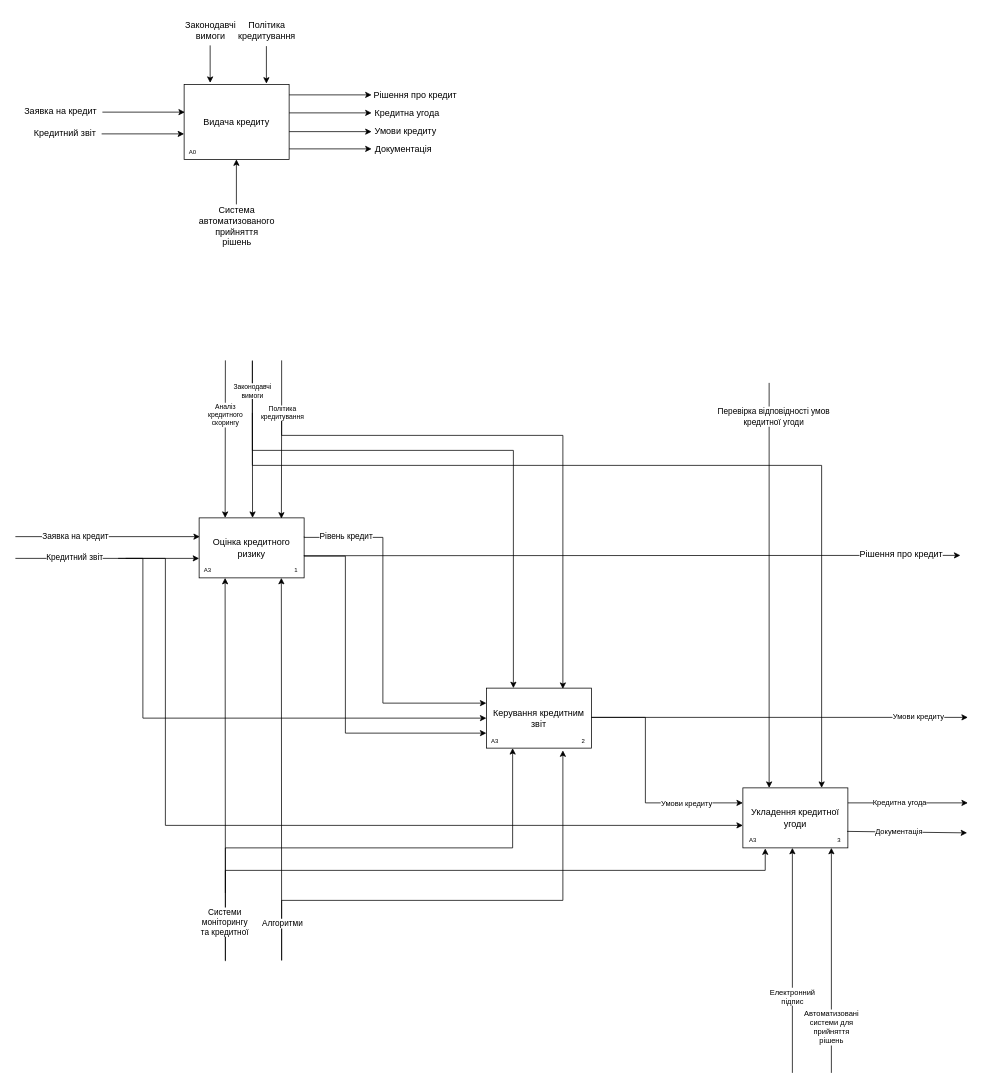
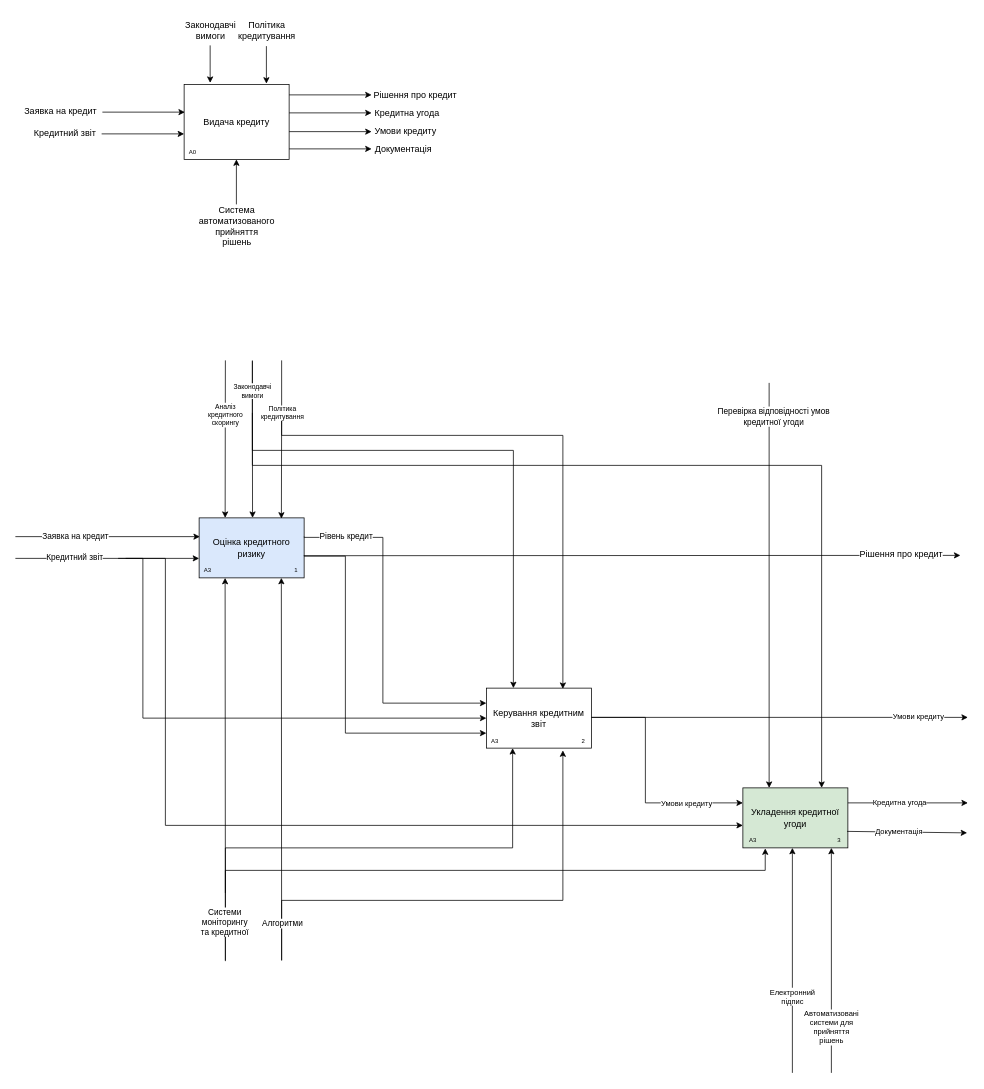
node "Оцінка кредитного ризику": fillcolor #ffffff -> #dae8fc
node "Укладення кредитної угоди": fillcolor #ffffff -> #d5e8d4
